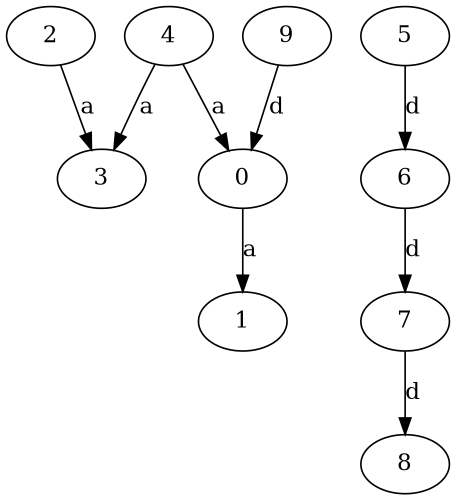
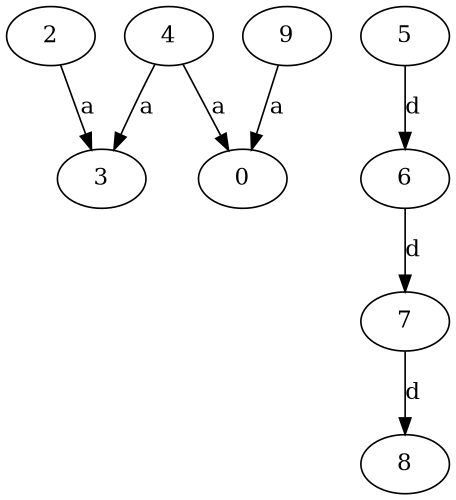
edge "9" -> "0": label "d" -> "a"
node "1": removed
